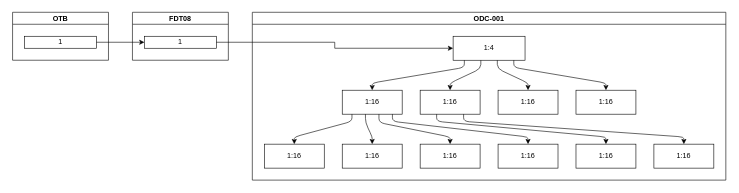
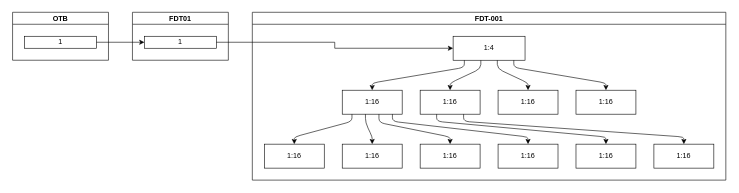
node "FDT08": label "FDT08" -> "FDT01"
node "ODC-001": label "ODC-001" -> "FDT-001"
